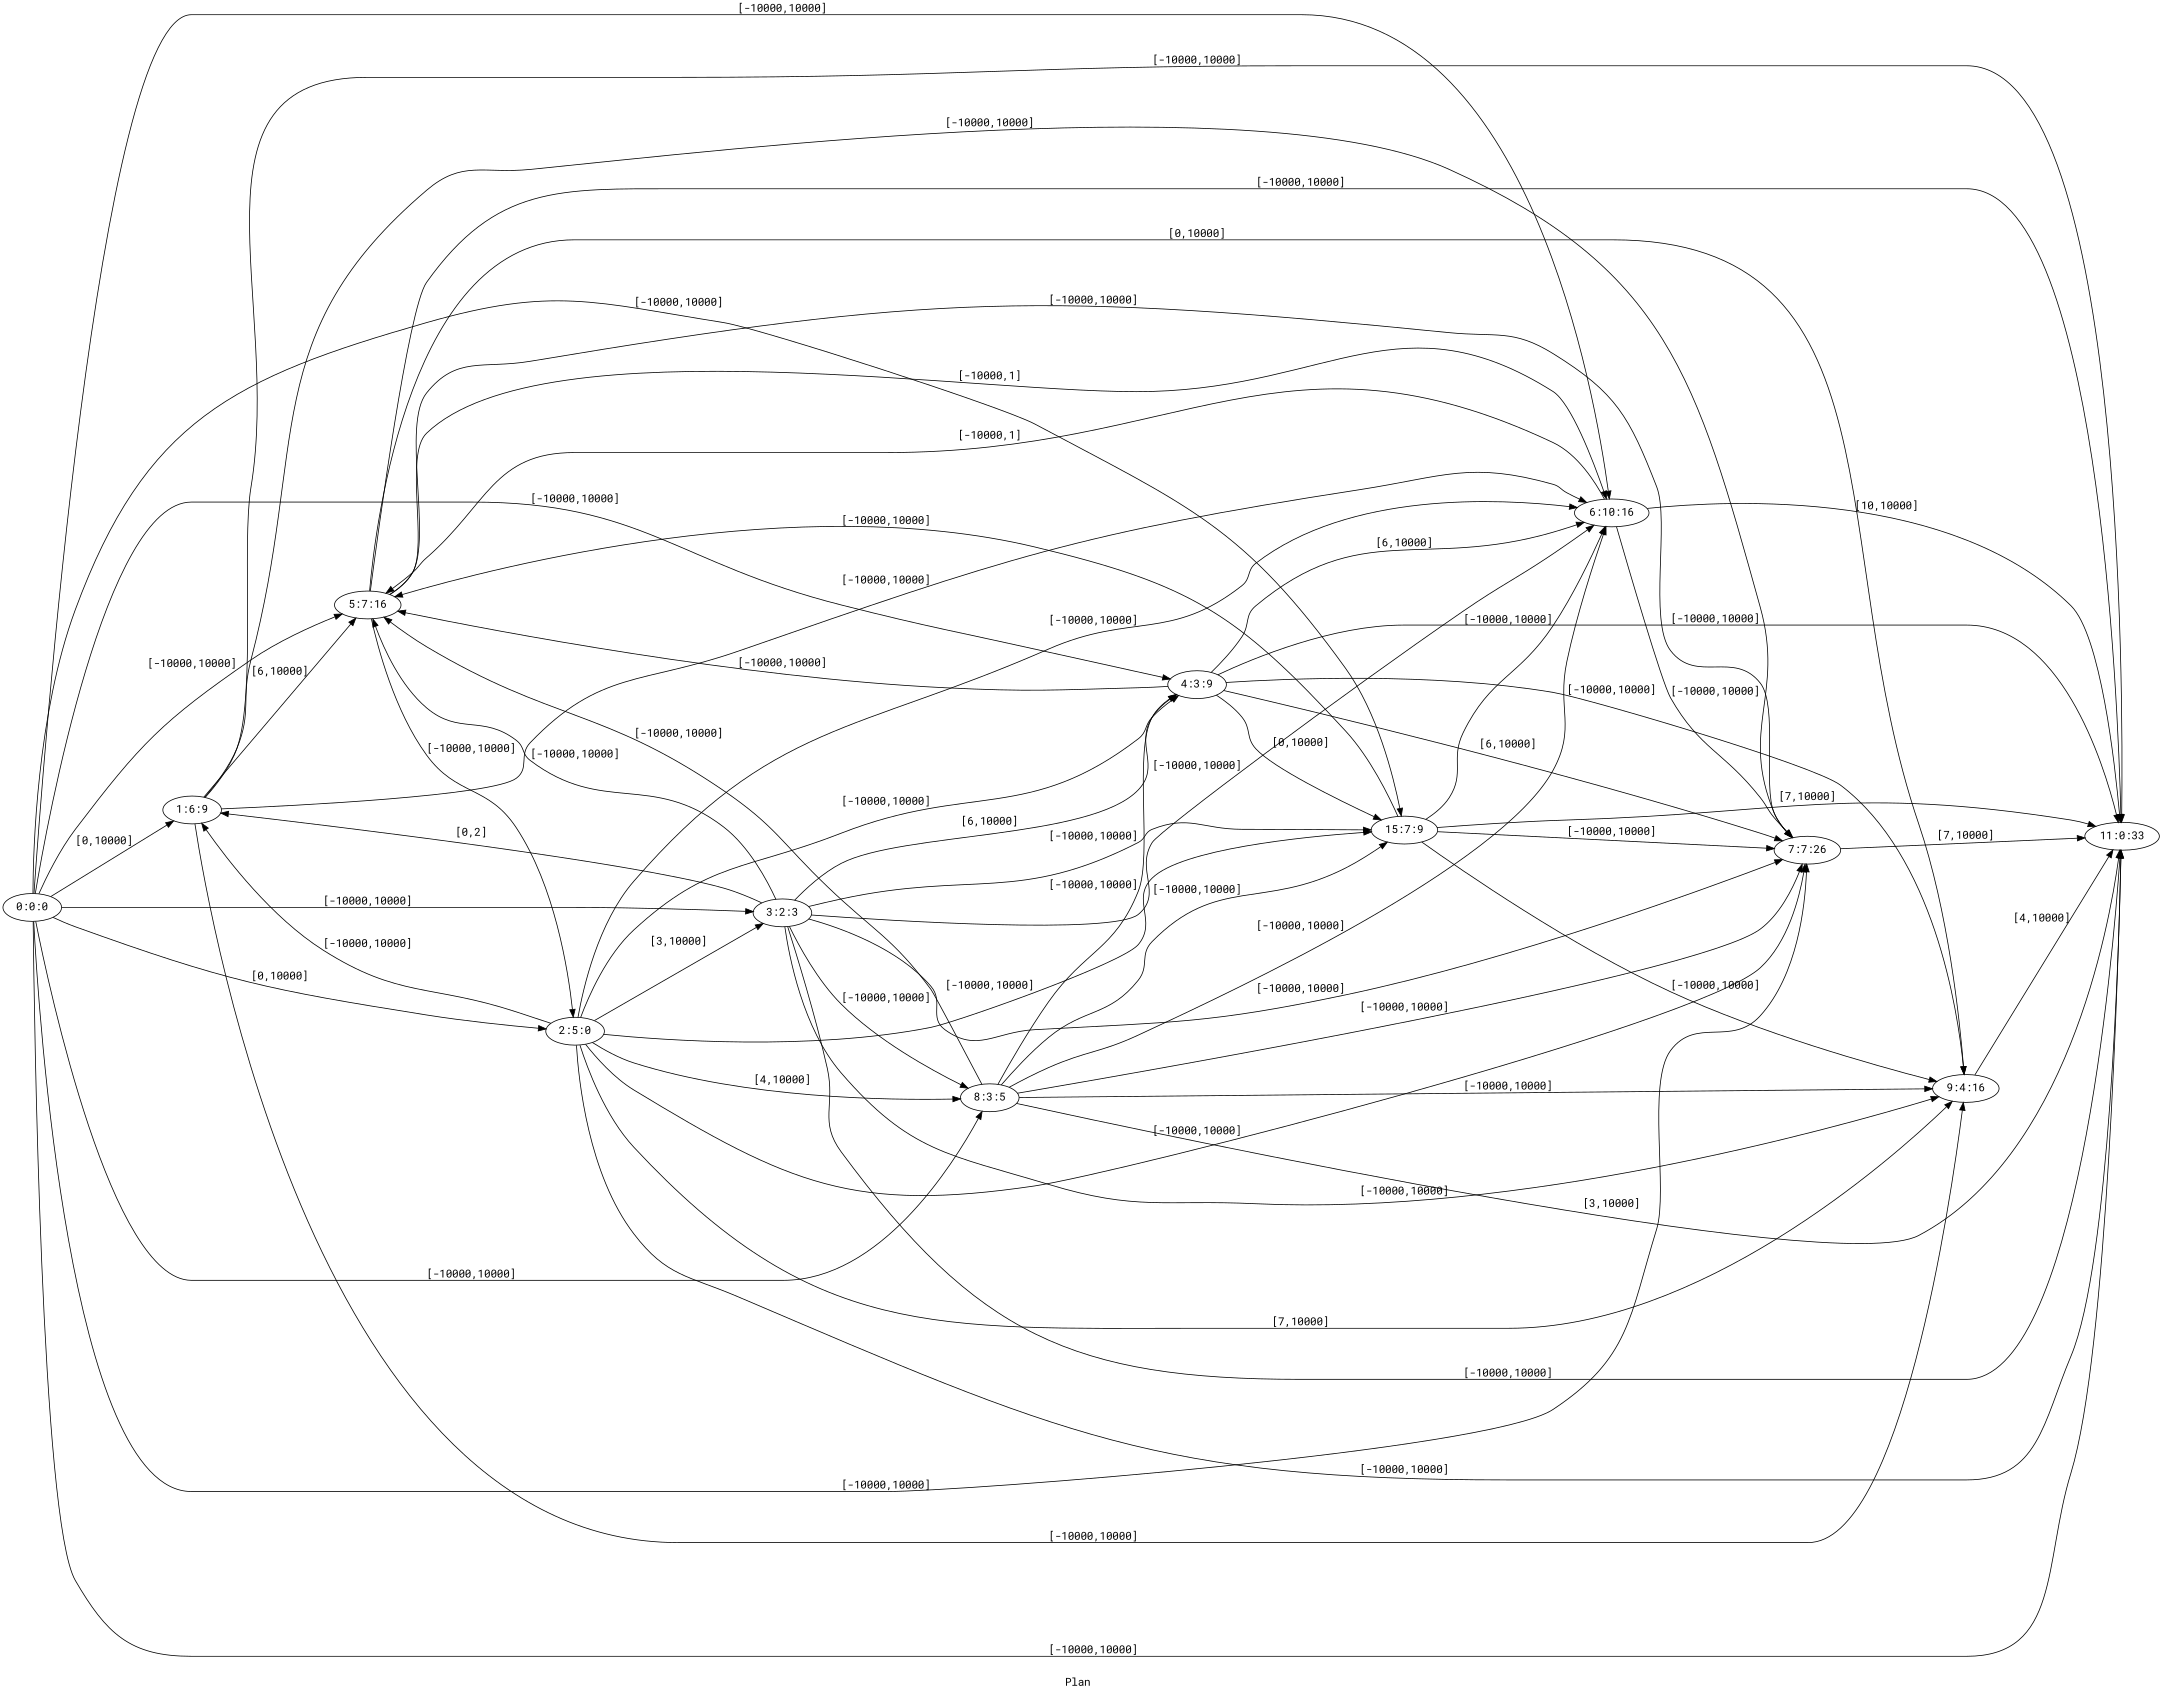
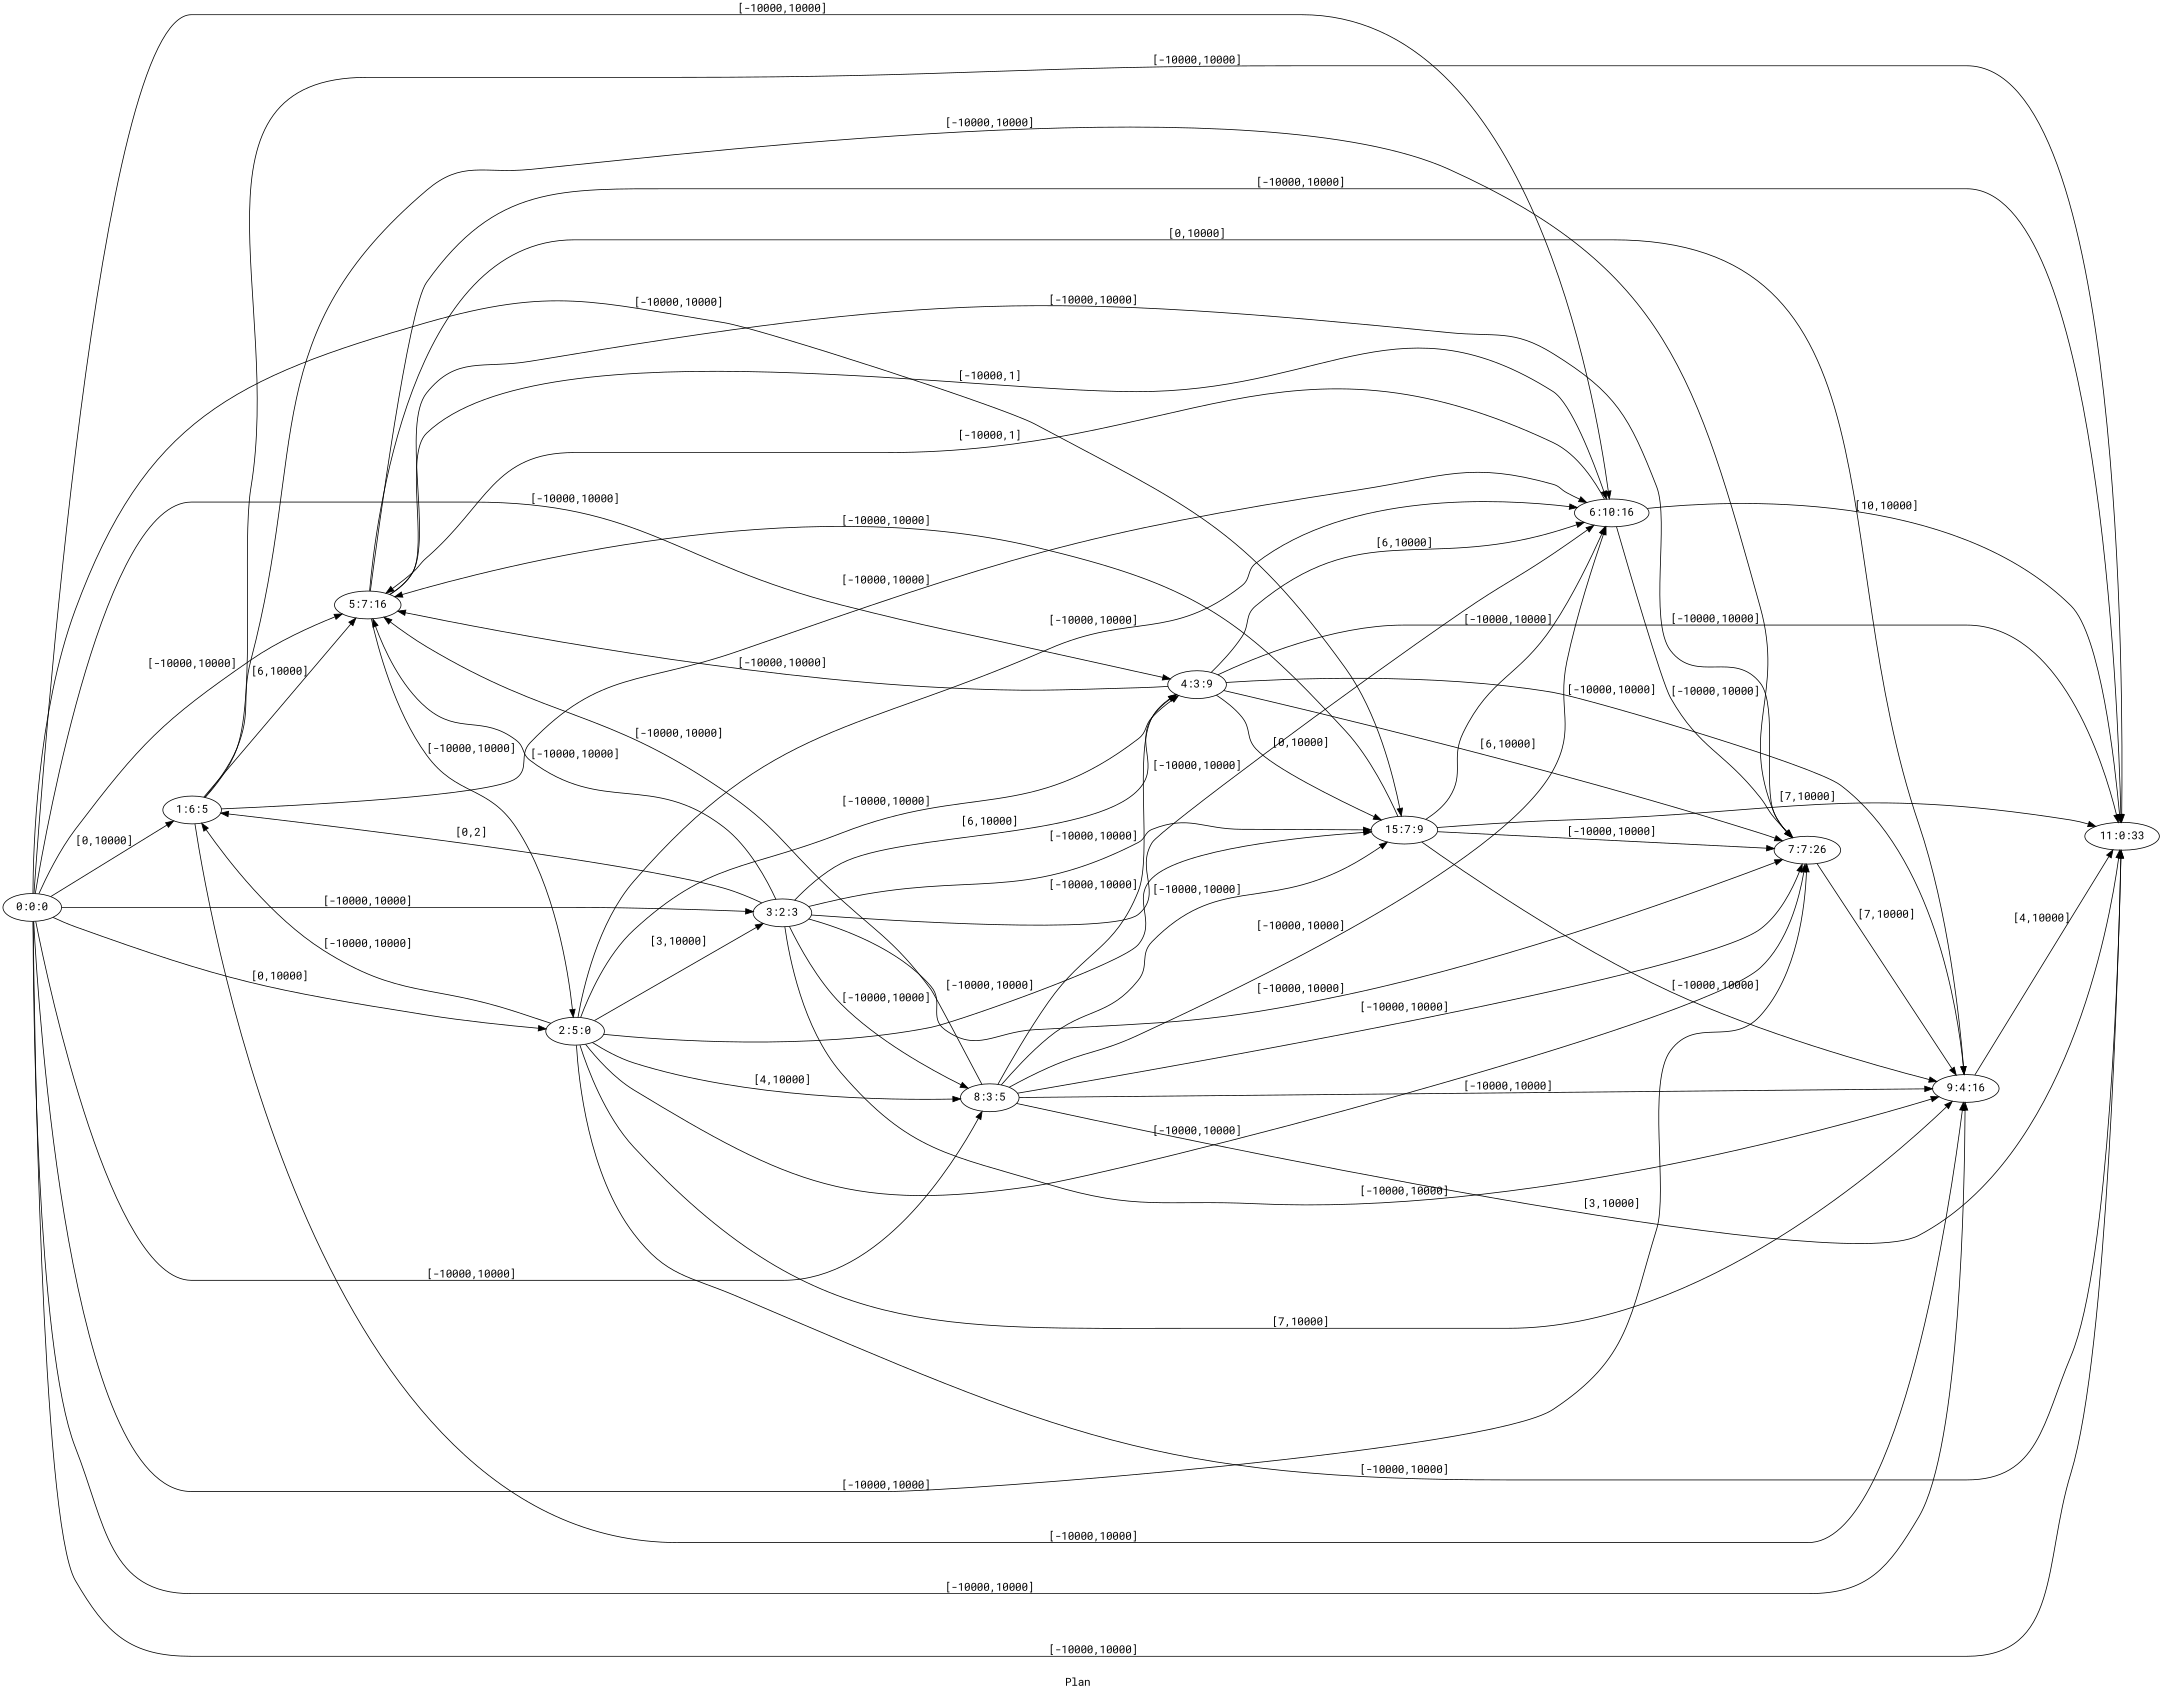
node "1:6:9": label "1:6:9" -> "1:6:5"
edge "7:7:26" -> "11:0:33": now "7:7:26" -> "9:4:16"
edge "3:2:3" -> "11:0:33": removed, label "[-10000,10000]"
edge "0:0:0" -> "9:4:16": added, label "[-10000,10000]"
